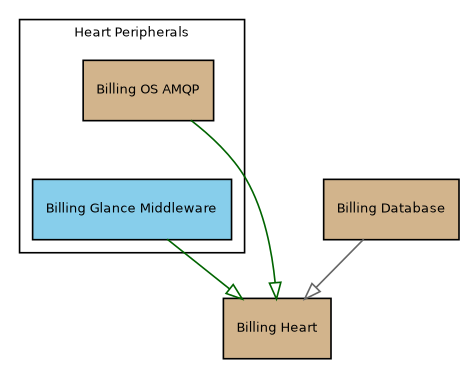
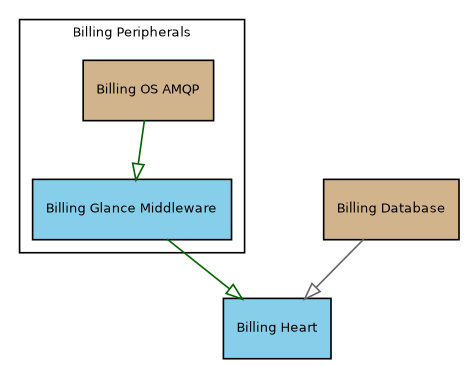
cluster "Heart Peripherals": label "Heart Peripherals" -> "Billing Peripherals"
edge "Billing OS AMQP" -> "Billing Heart": now "Billing OS AMQP" -> "Billing Glance Middleware"
node "Billing Heart": fillcolor tan -> skyblue
